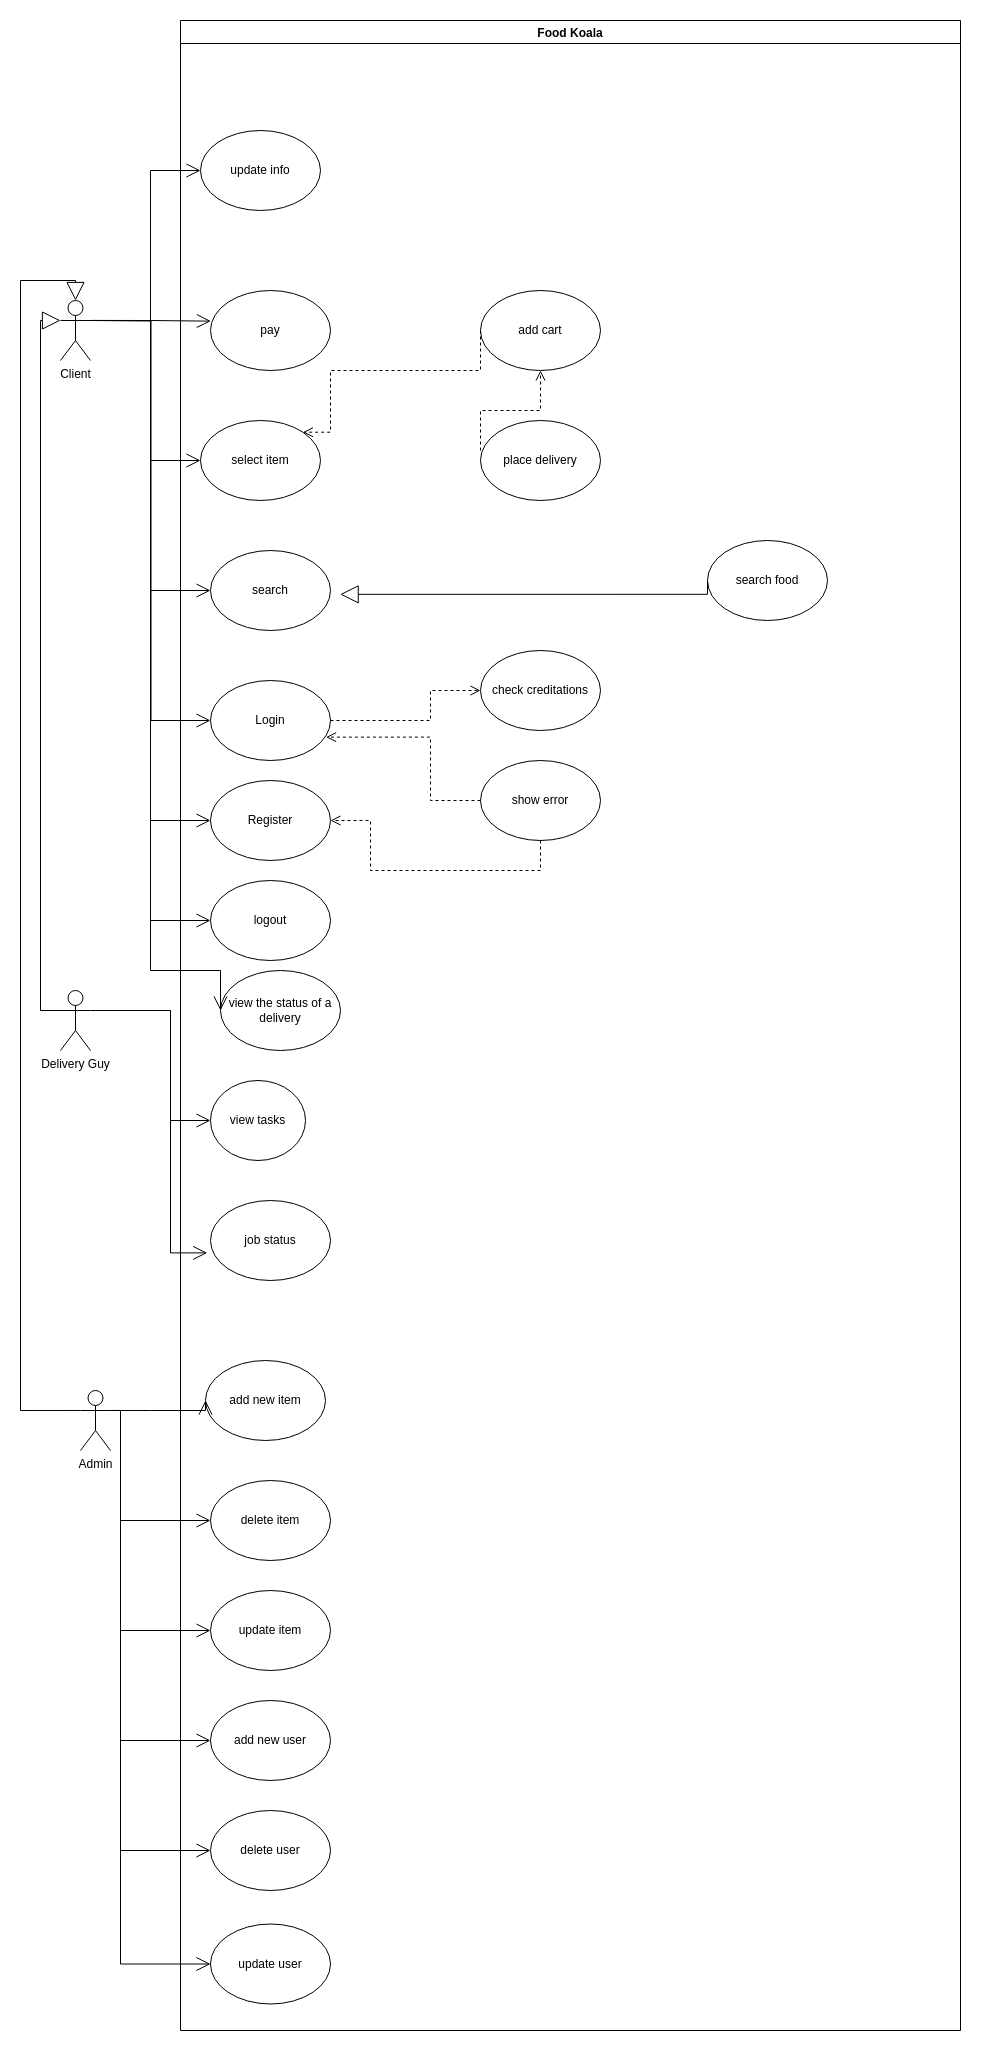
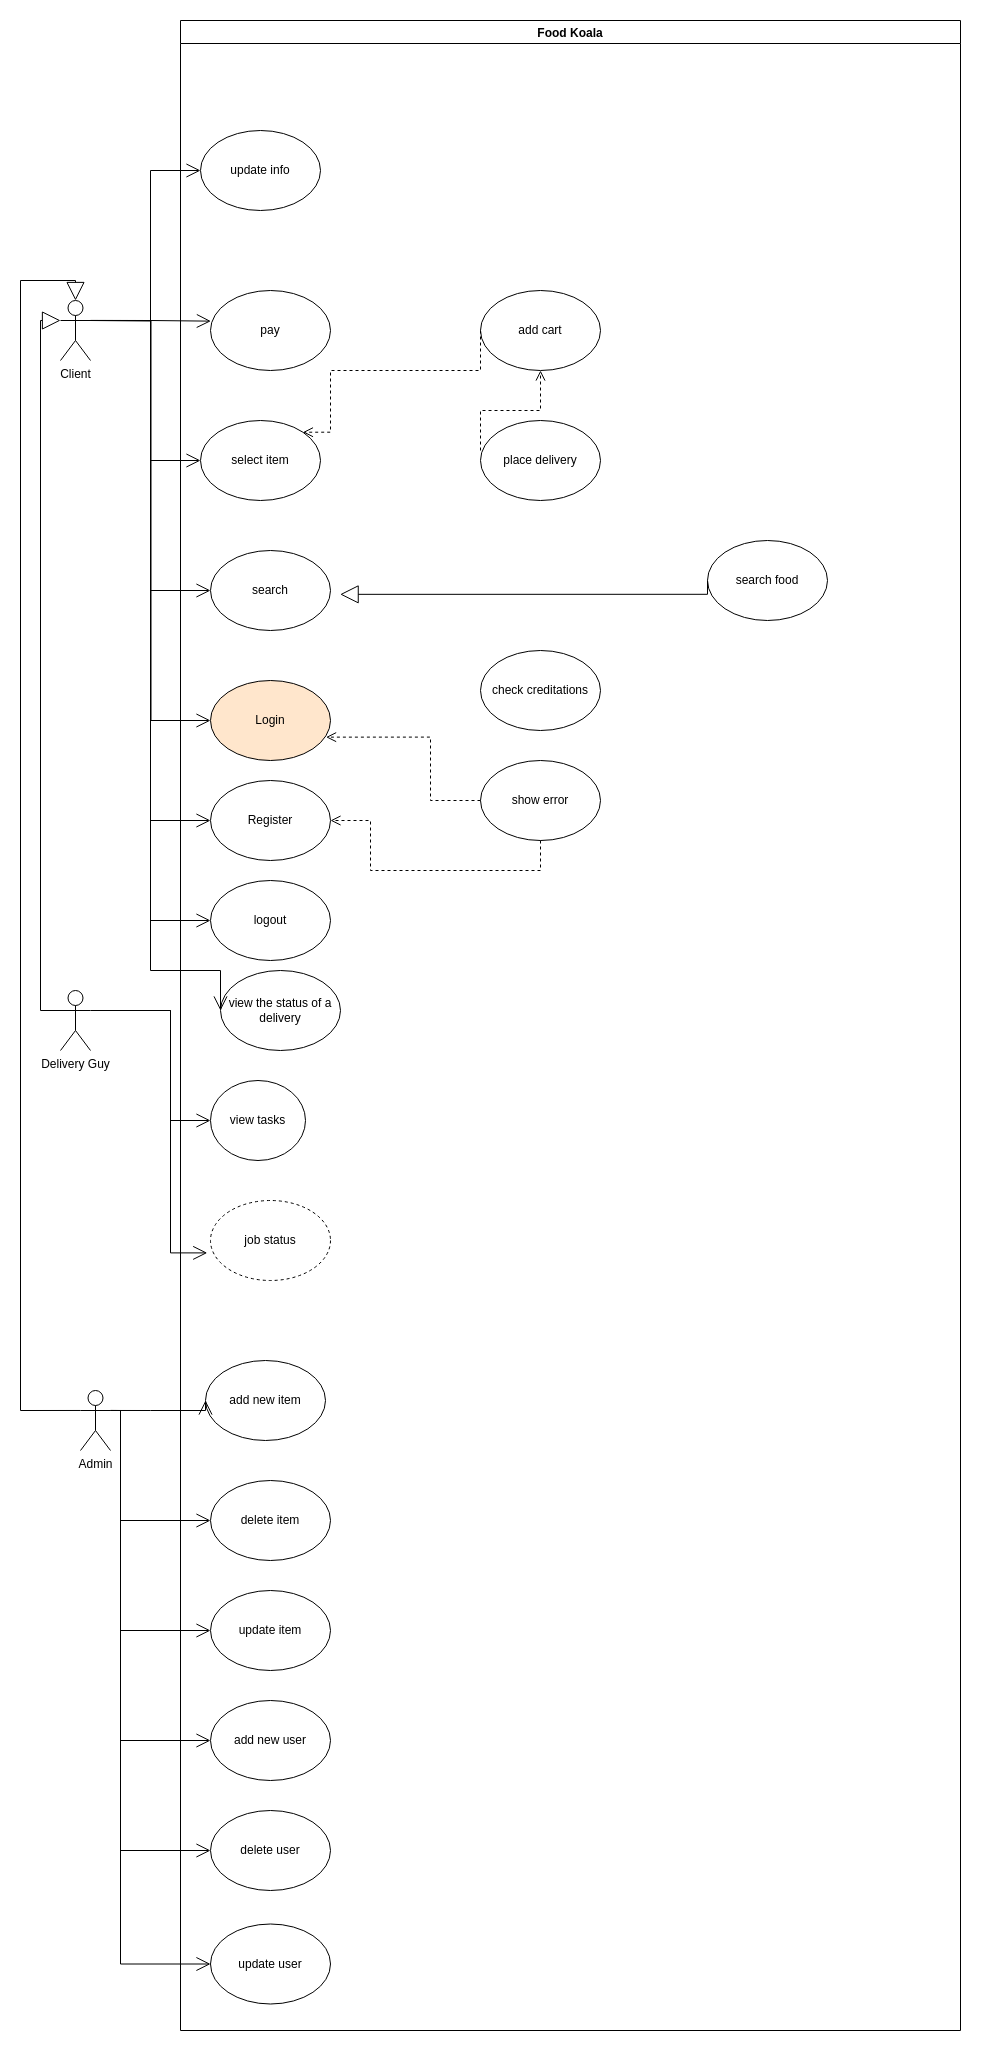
node "Login": fillcolor #ffffff -> #ffe6cc
edge "Login" -> "check creditations": removed
node "job status": style solid -> dashed
